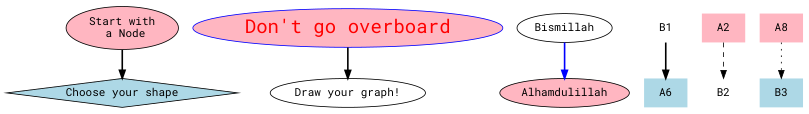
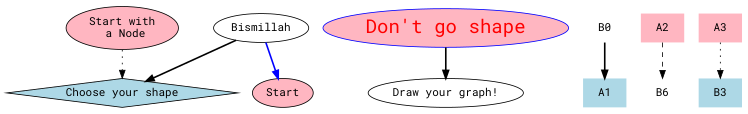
node "Don't go overboard": label "Don't go overboard" -> "Don't go shape"
node "B1": label "B1" -> "B0"
node "A8": label "A8" -> "A3"
edge "Bismillah" -> "Choose your shape": added
edge "Start with a Node" -> "Choose your shape": style bold -> dotted
node "Alhamdulillah": label "Alhamdulillah" -> "Start"
node "A6": label "A6" -> "A1"
node "B2": label "B2" -> "B6"
